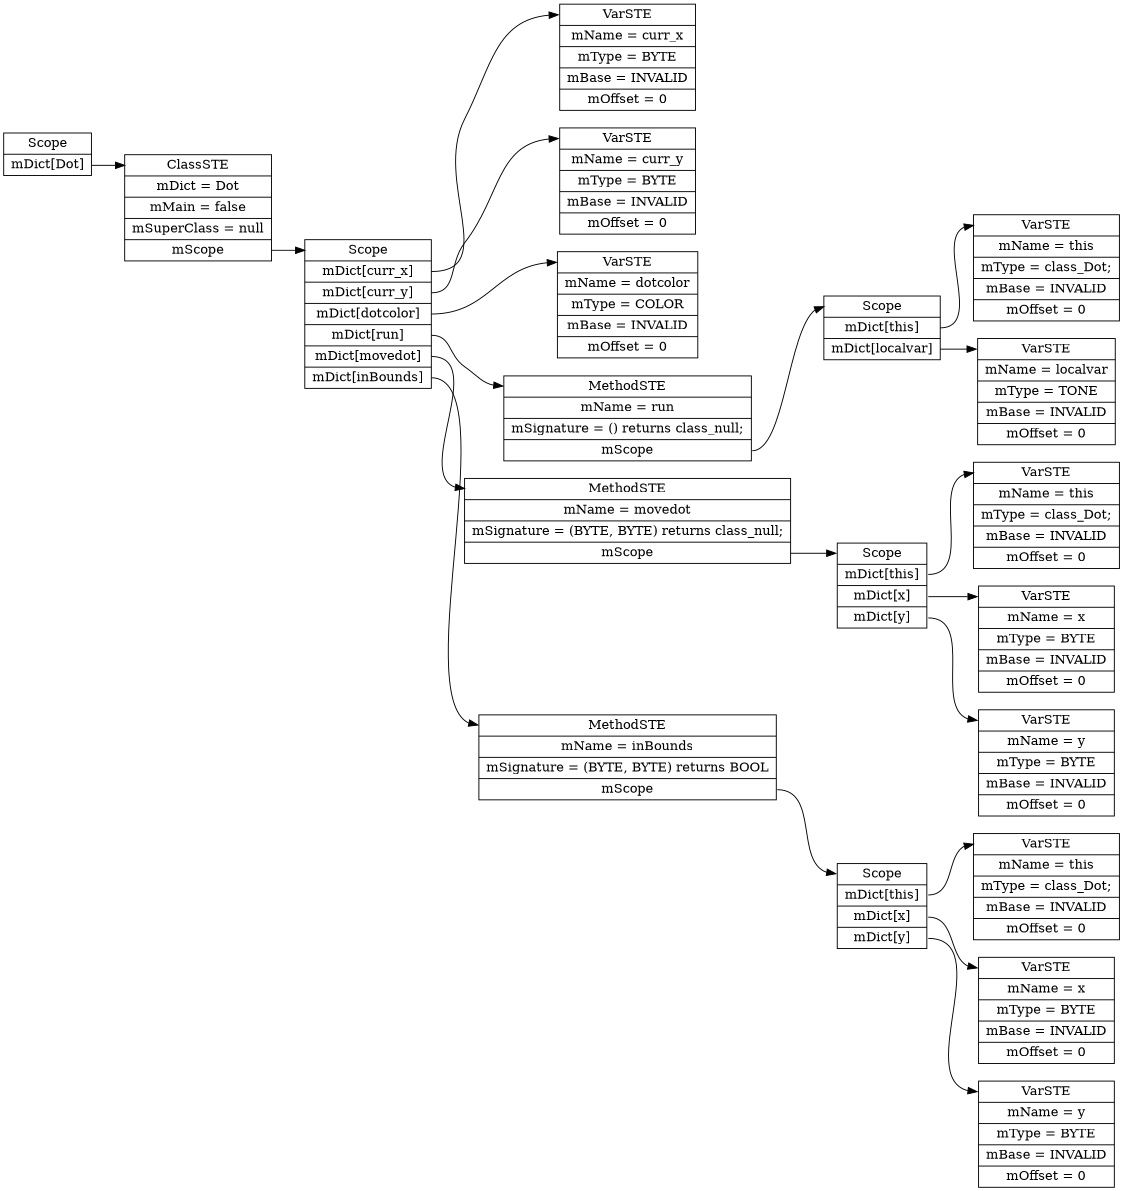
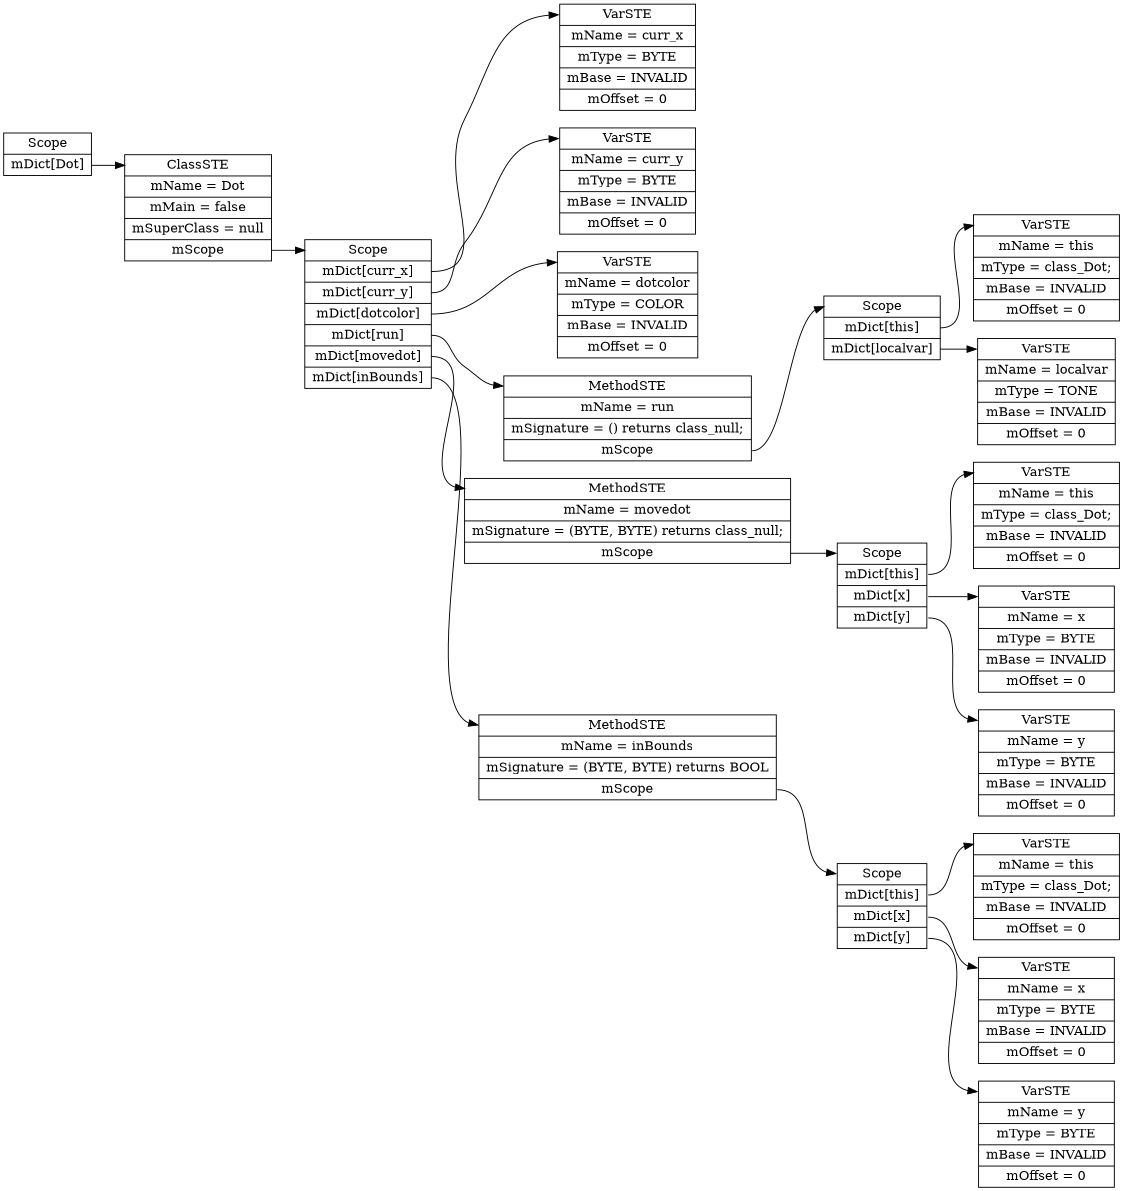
node "ClassSTE": text "mDict = Dot" -> "mName = Dot"
